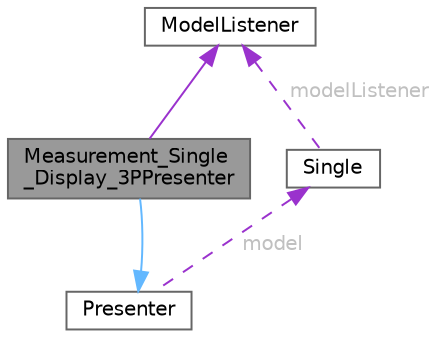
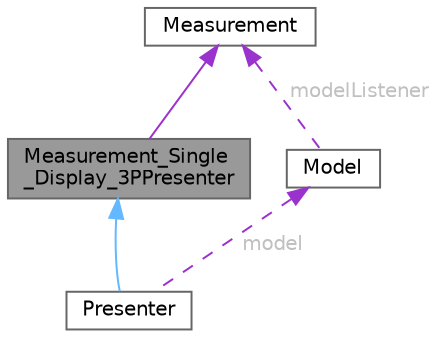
node "ModelListener": label "ModelListener" -> "Measurement"
node "Single": label "Single" -> "Model"
edge "Measurement_Single _Display_3PPresenter" -> "Presenter": reversed
